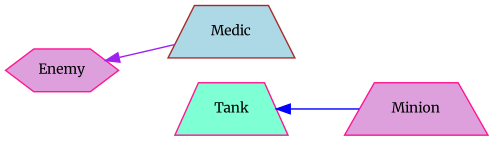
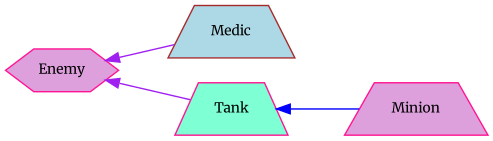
edge "Tank" -> "Enemy": added
